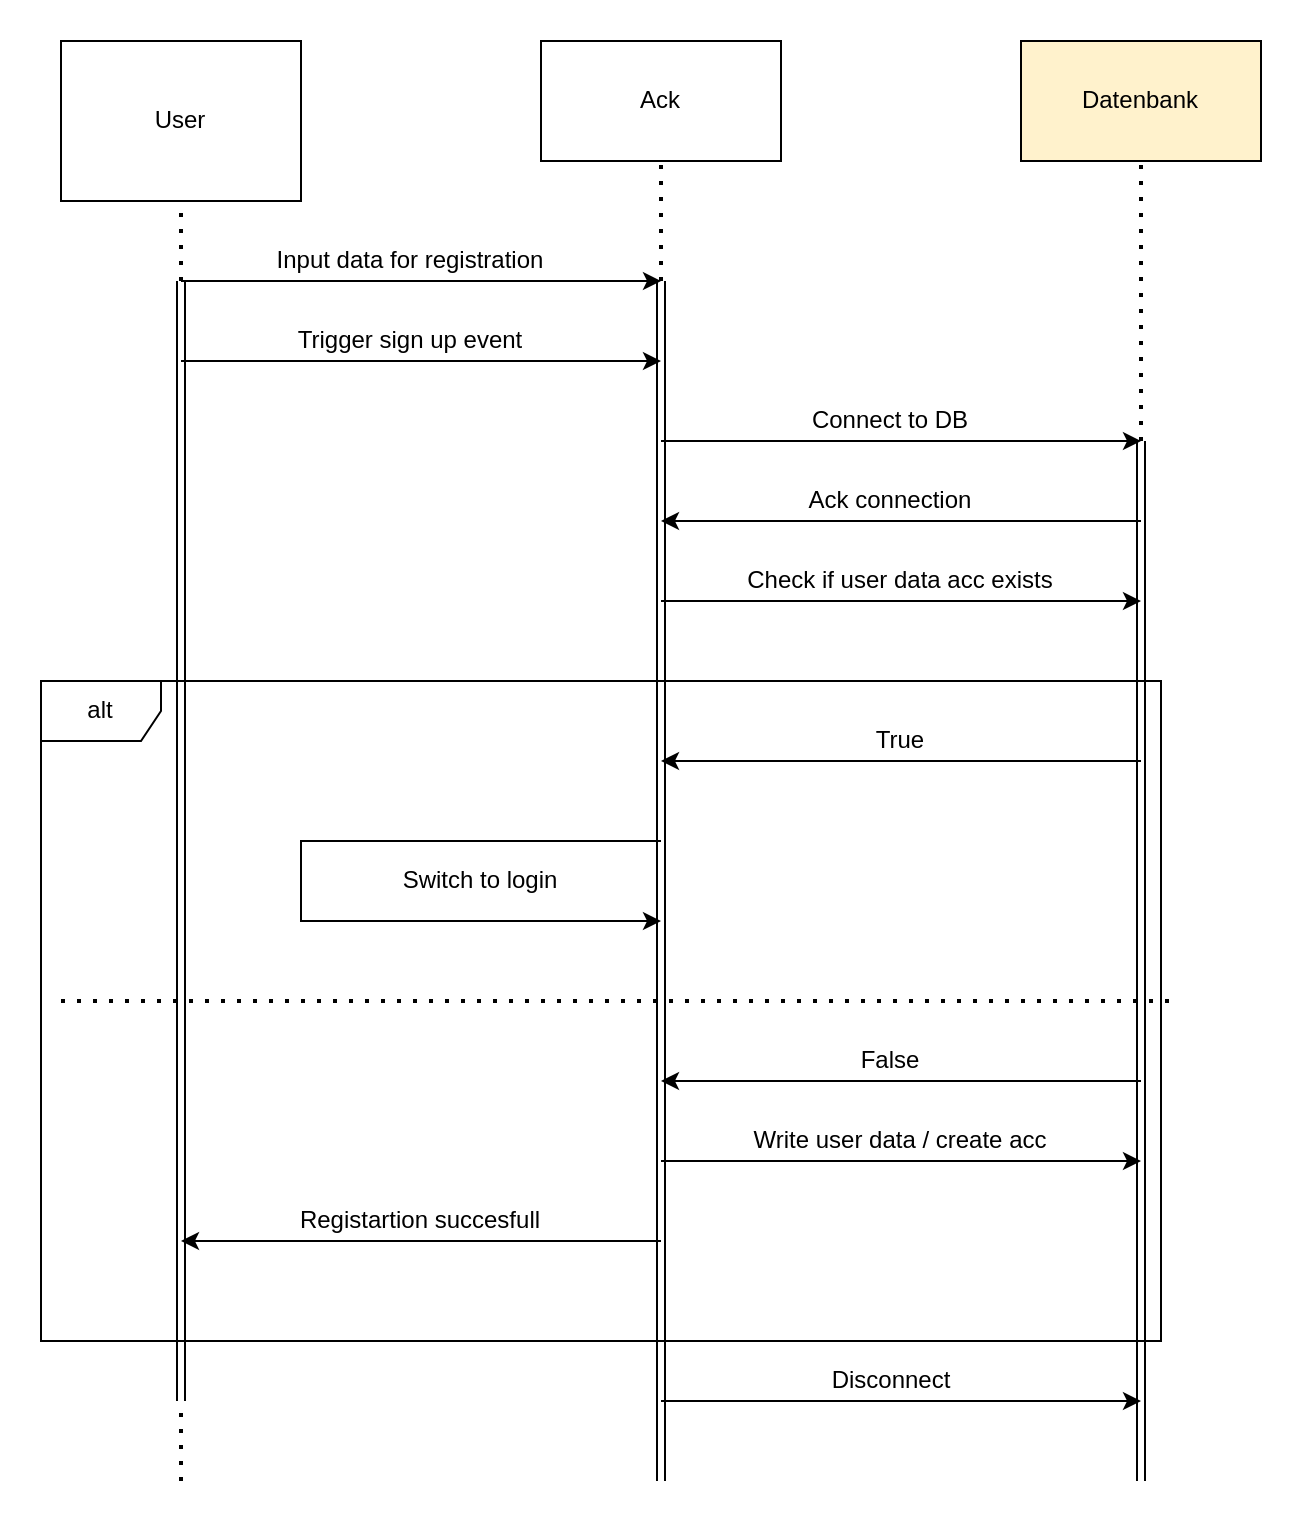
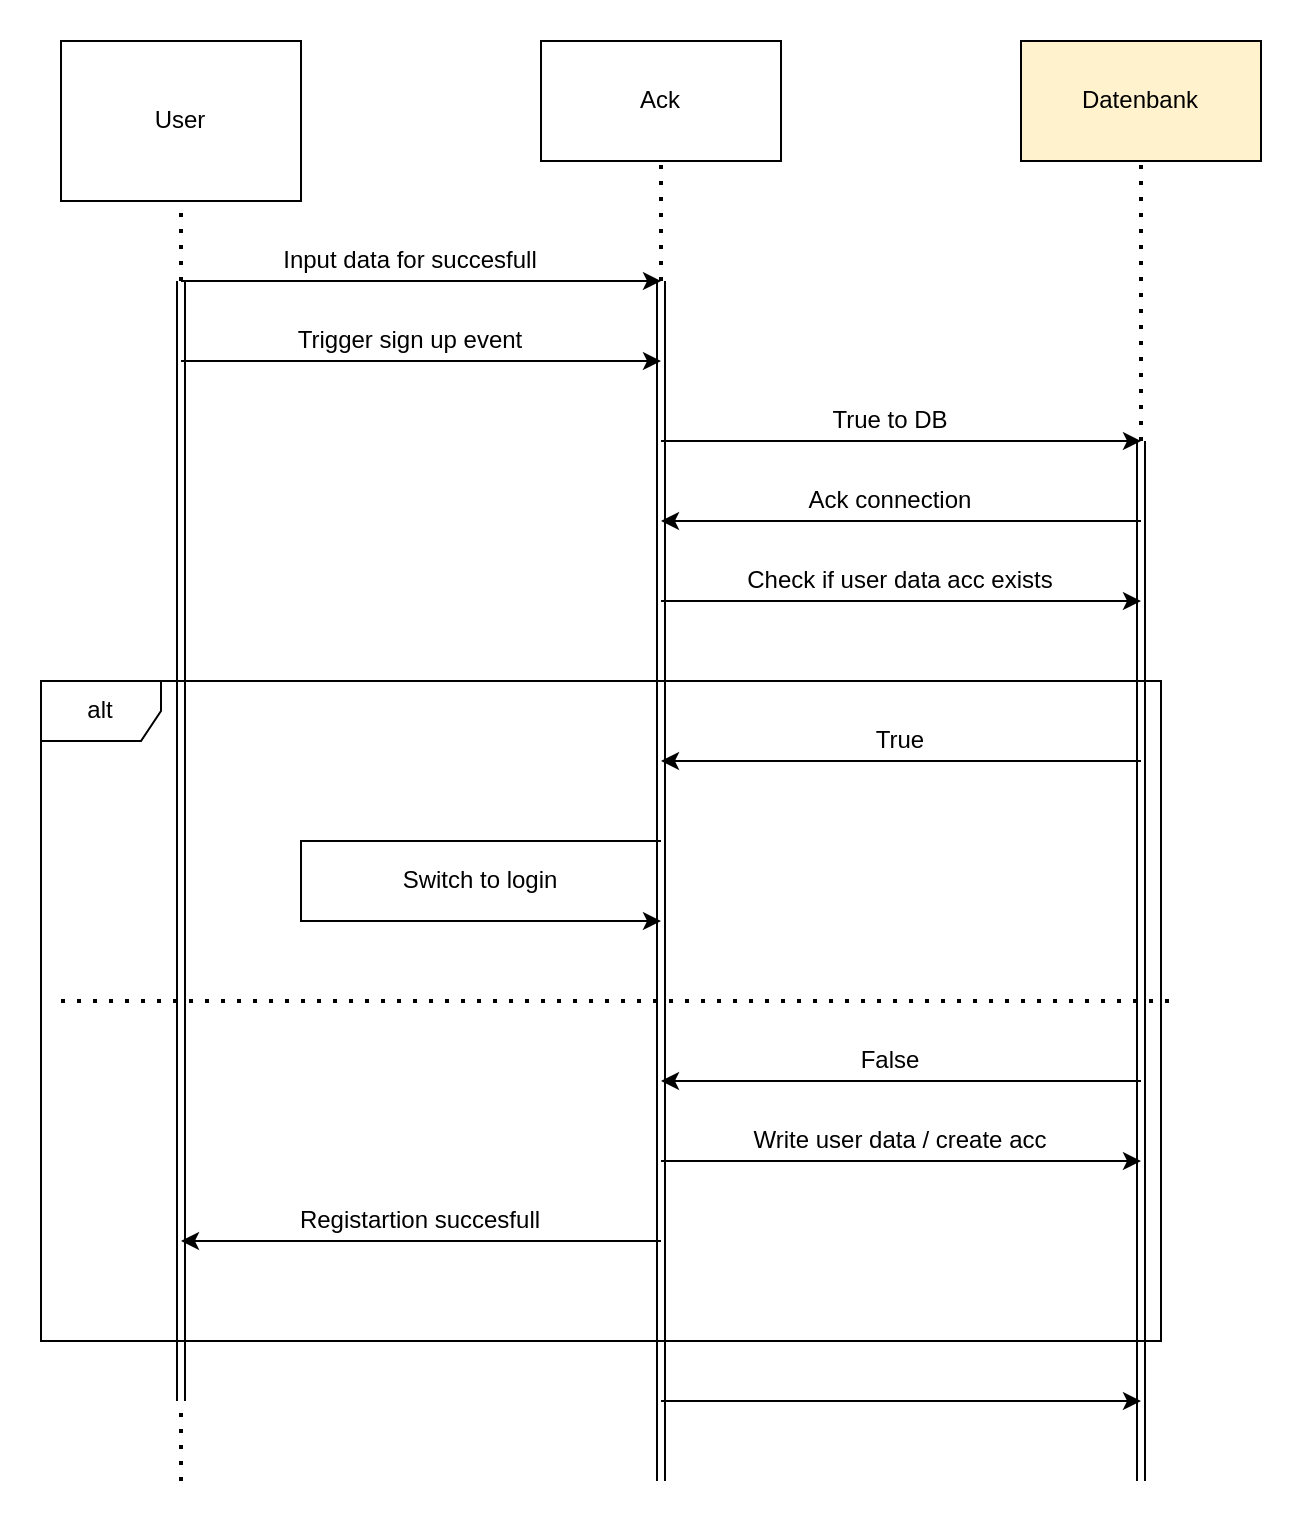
node "Input data for registration": label "Input data for registration" -> "Input data for succesfull"
node "Connect to DB": label "Connect to DB" -> "True to DB"
node "Disconnect": removed
